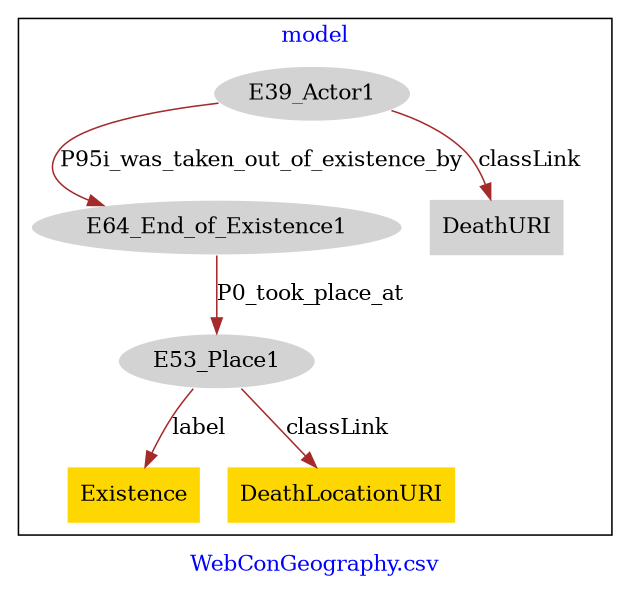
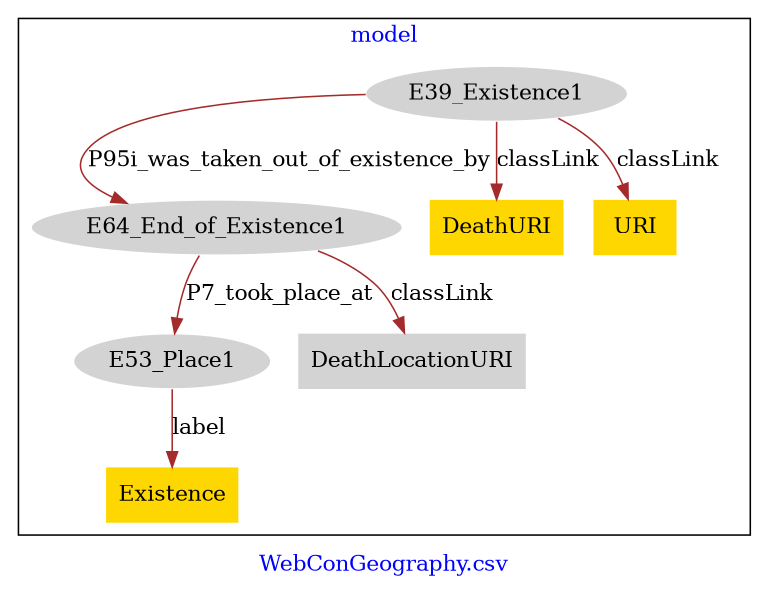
node "E39_Actor1": label "E39_Actor1" -> "E39_Existence1"
node "DeathURI": fillcolor lightgray -> gold
node "URI": added
edge "E64_End_of_Existence1" -> "E53_Place1": label "P0_took_place_at" -> "P7_took_place_at"
edge "E53_Place1" -> "DeathLocationURI": now "E64_End_of_Existence1" -> "DeathLocationURI"
node "DeathLocationURI": fillcolor gold -> lightgray
